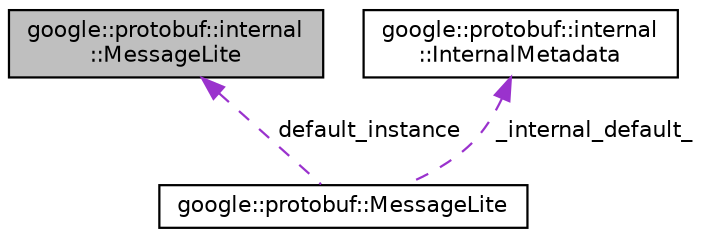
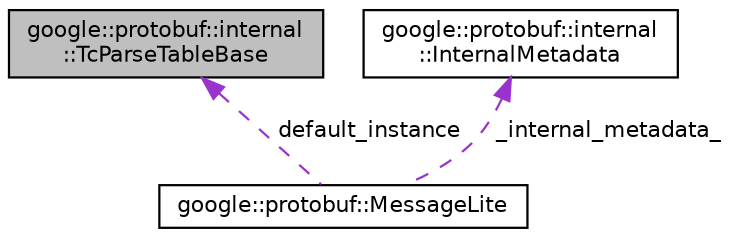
node "google::protobuf::internal ::MessageLite": label "google::protobuf::internal ::MessageLite" -> "google::protobuf::internal ::TcParseTableBase"
edge "google::protobuf::MessageLite" -> "google::protobuf::internal ::InternalMetadata": label " _internal_default_" -> " _internal_metadata_"
